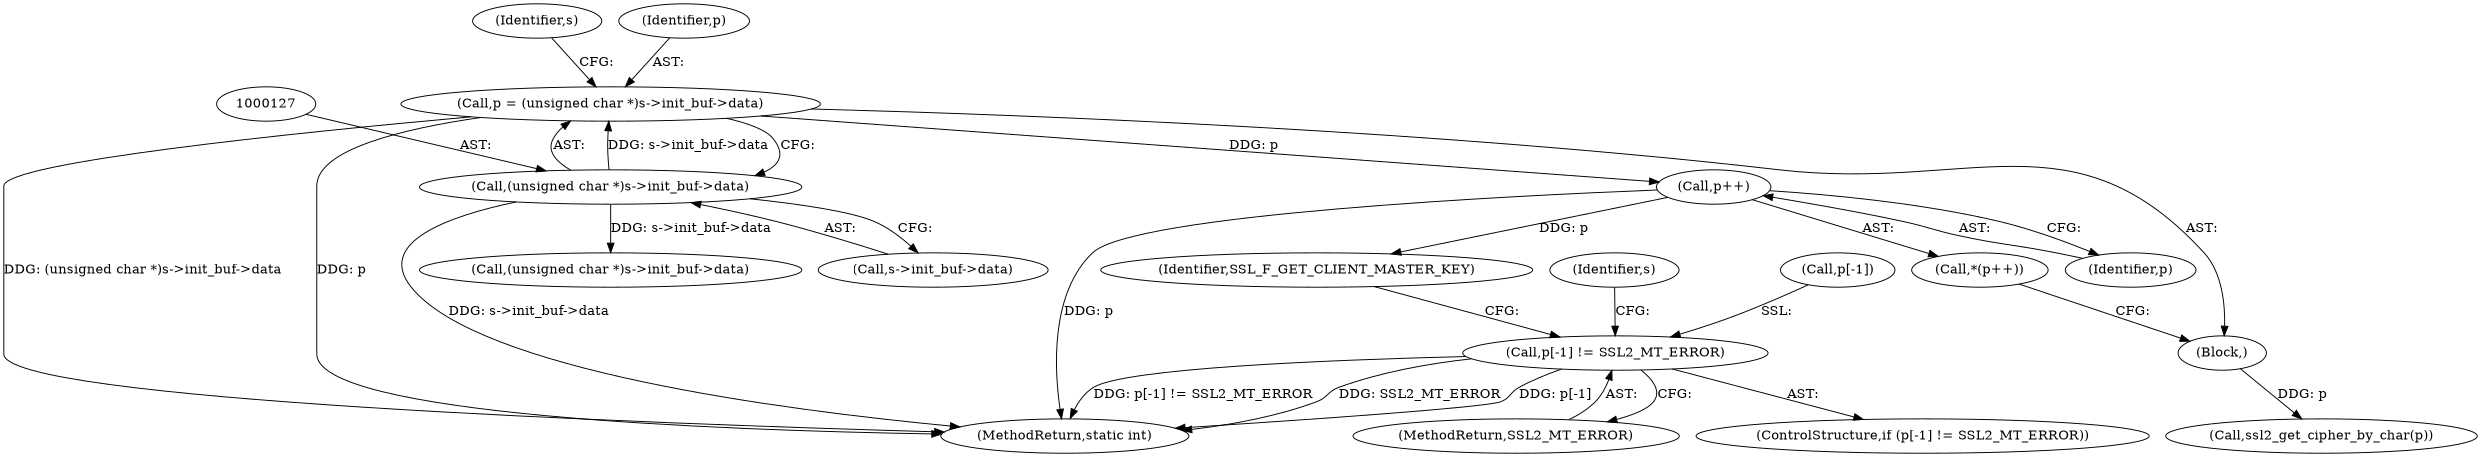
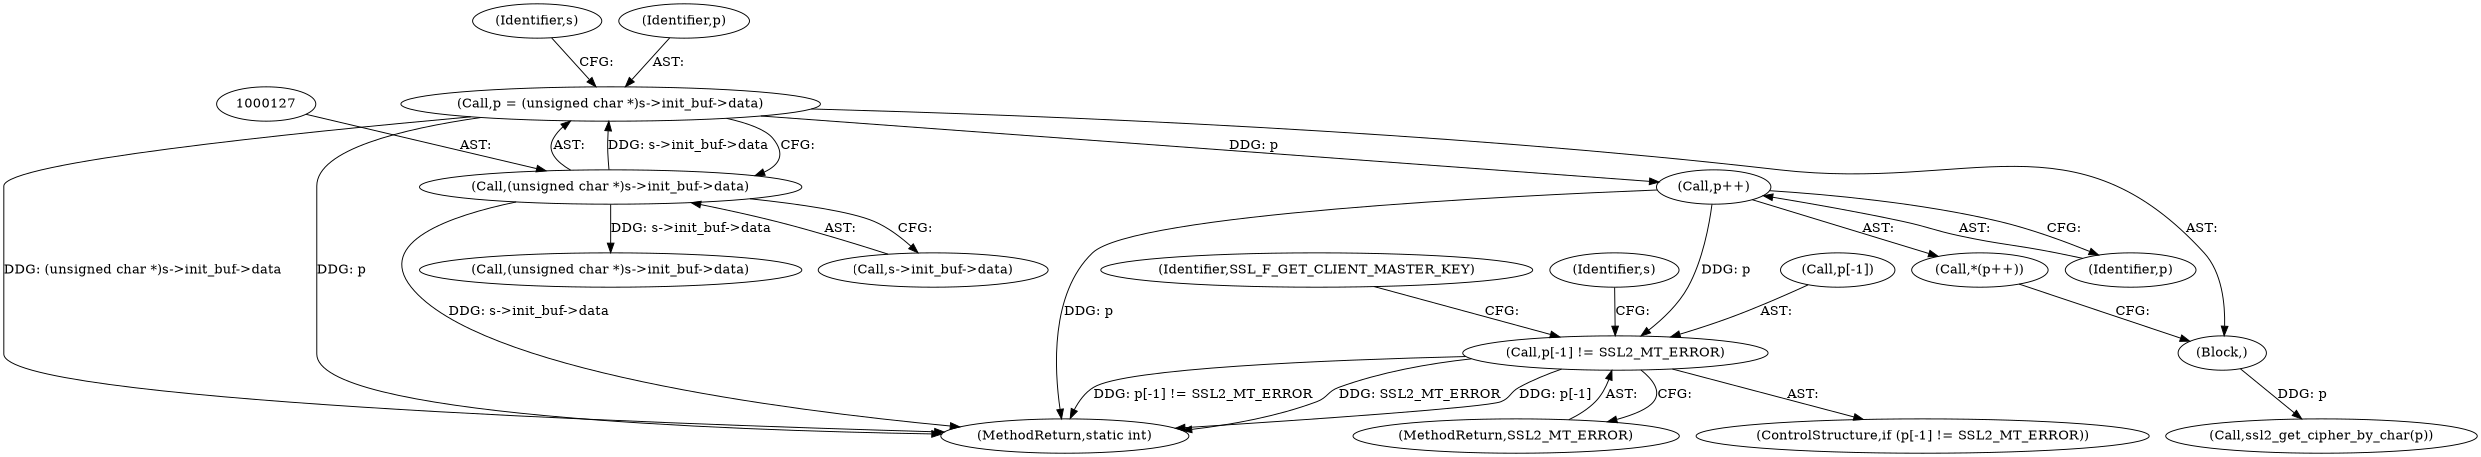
edge "(Call,p++)" -> "(Identifier,SSL_F_GET_CLIENT_MASTER_KEY)": now "(Call,p++)" -> "(Call,p[-1] != SSL2_MT_ERROR)"
edge "(Call,p[-1])" -> "(Call,p[-1] != SSL2_MT_ERROR)": label "SSL: " -> "AST: "
